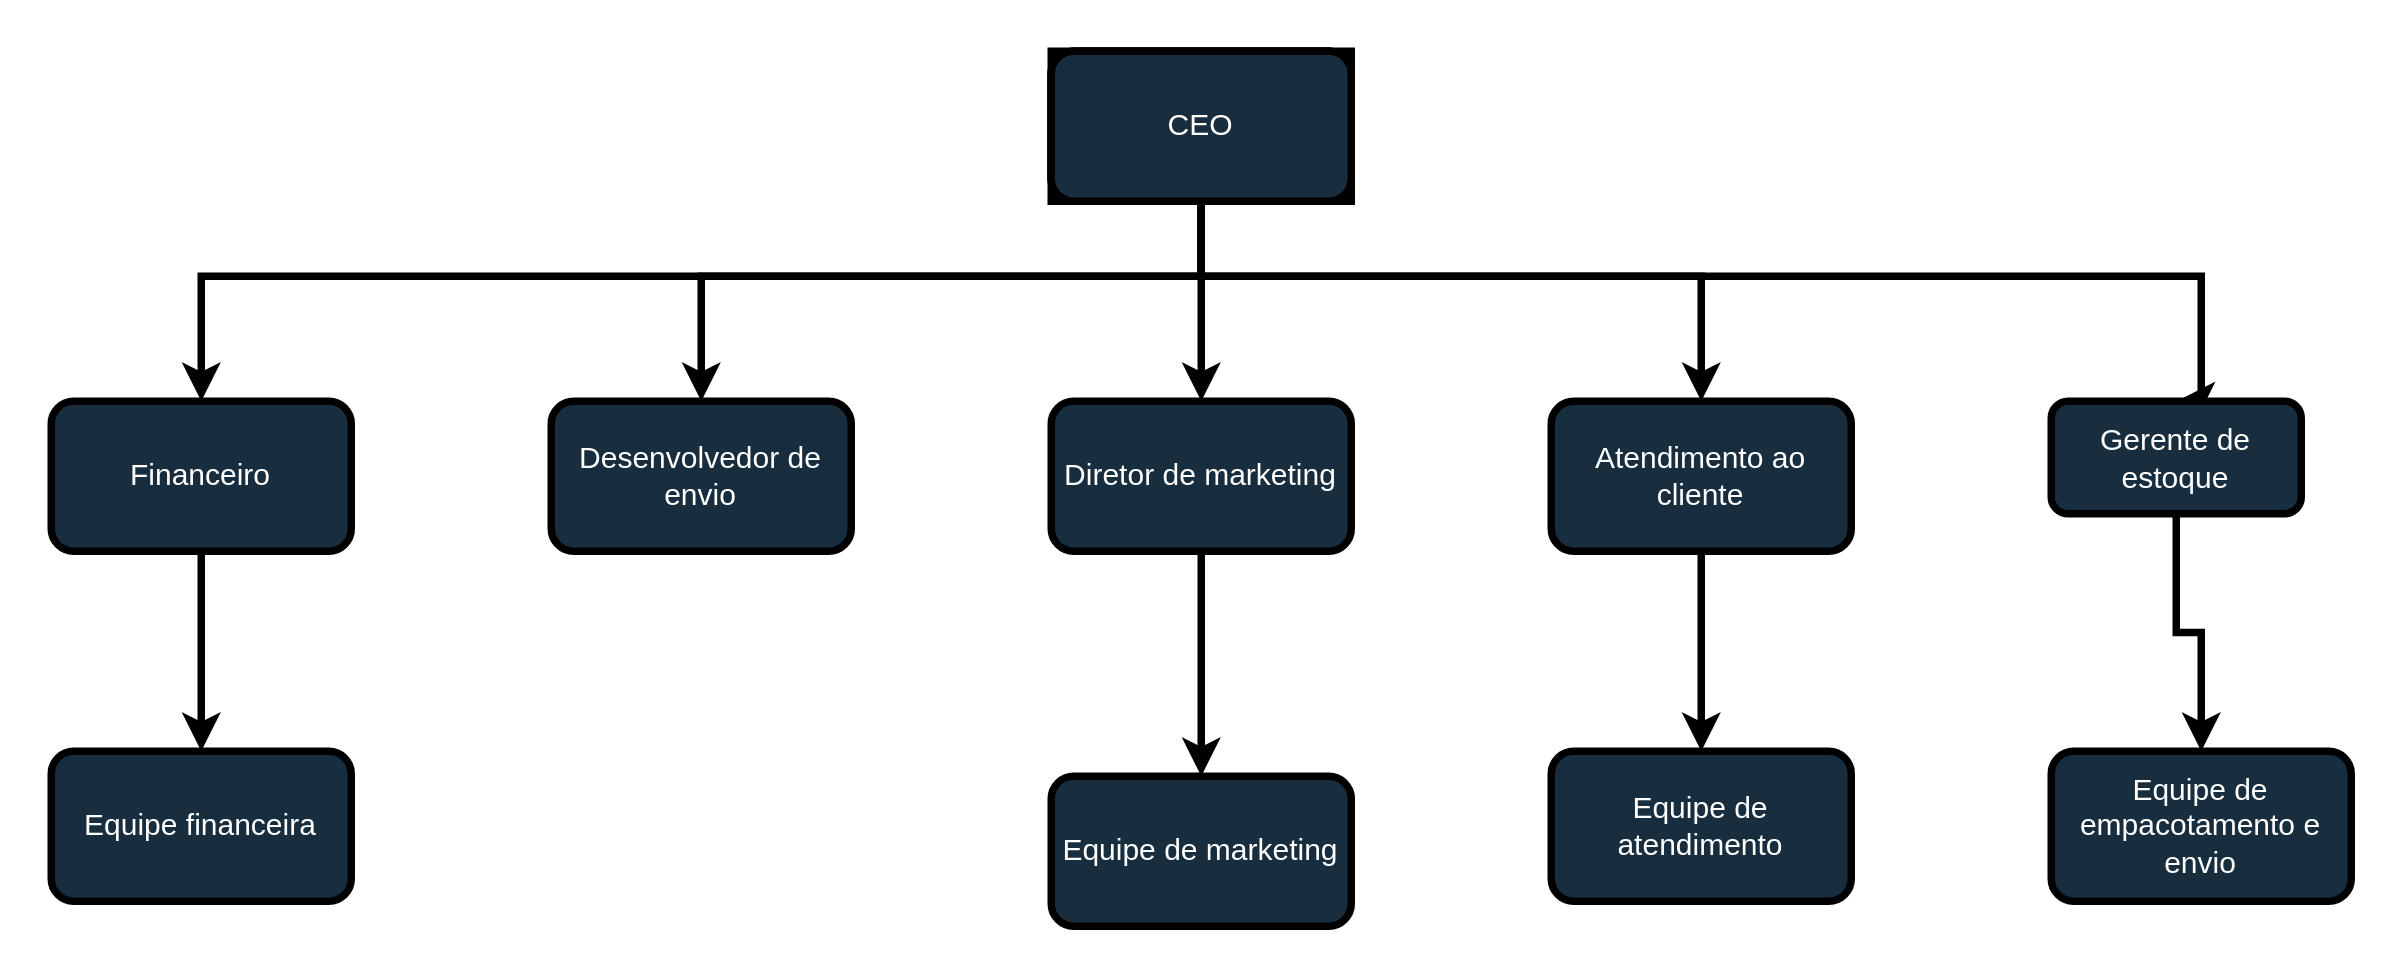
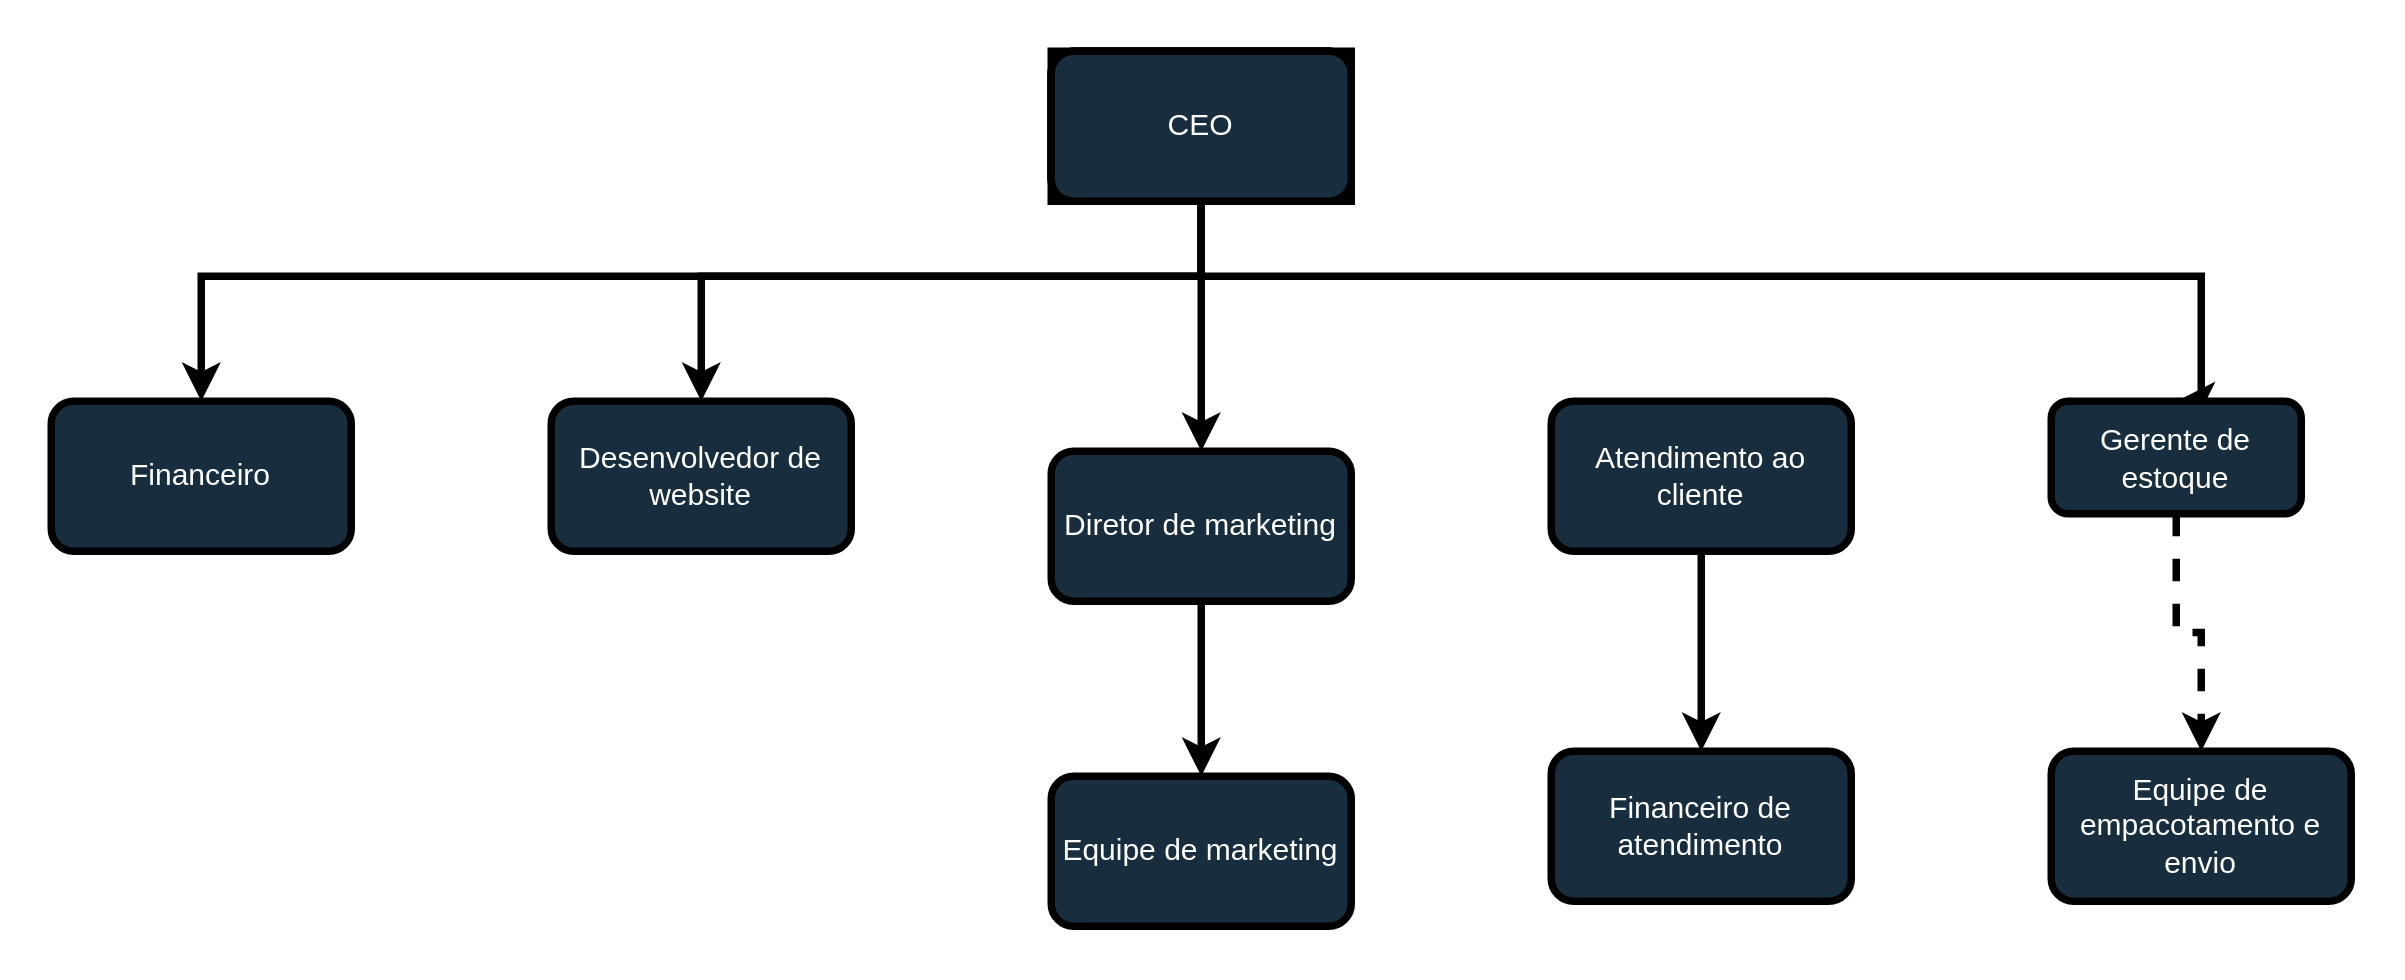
edge "CEO" -> "Atendimento ao cliente": removed
node "Desenvolvedor de envio": label "Desenvolvedor de envio" -> "Desenvolvedor de website"
node "Diretor de marketing": moved (1201, 476) -> (1201, 526)
edge "Gerente de estoque" -> "Equipe de empacotamento e envio": style solid -> dashed
edge "Financeiro" -> "Equipe financeira": removed
node "Equipe financeira": removed
node "Equipe de atendimento": label "Equipe de atendimento" -> "Financeiro de atendimento"
